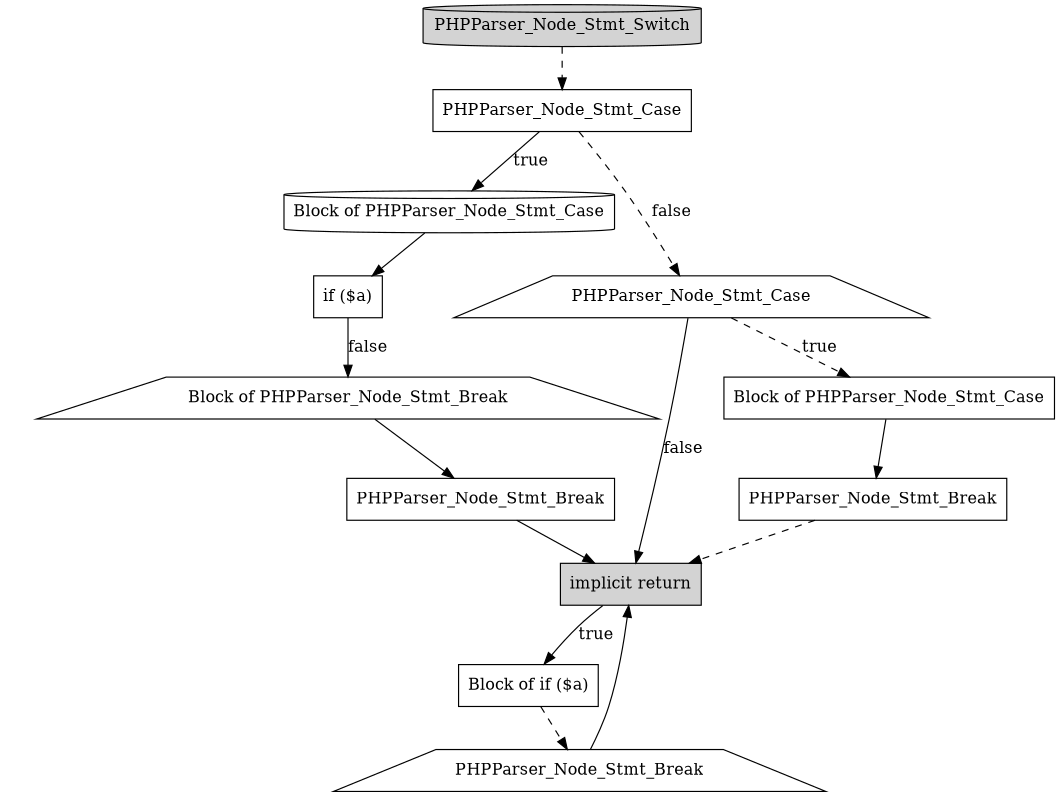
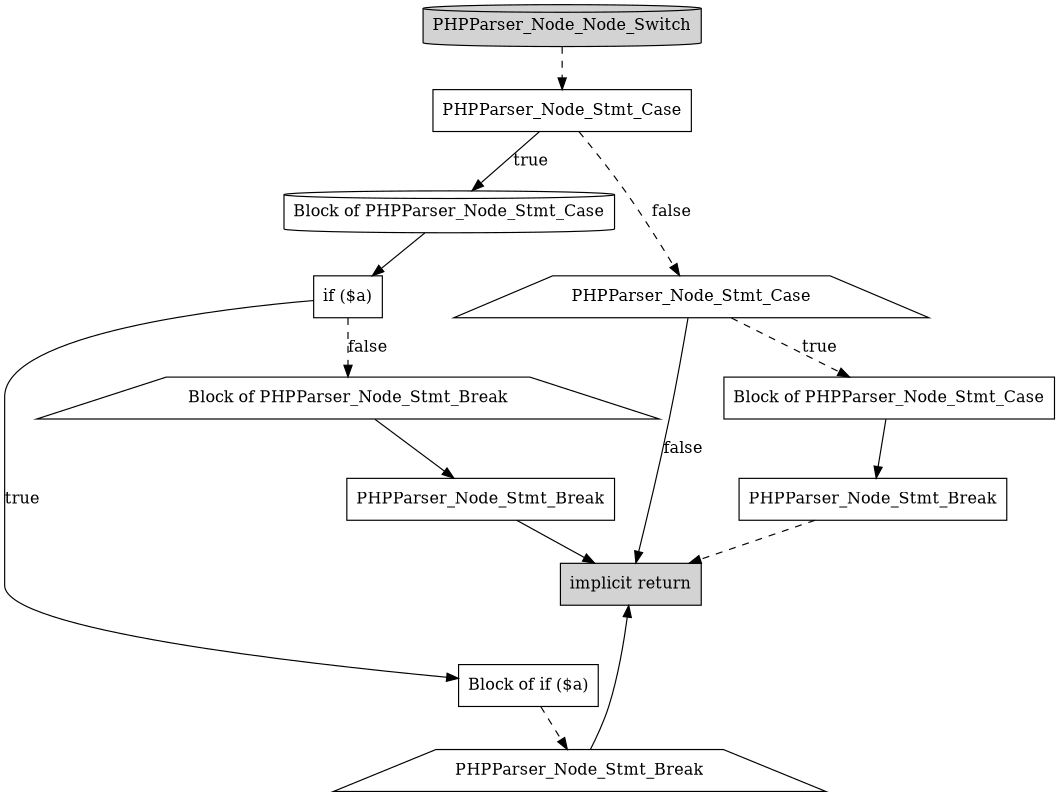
node "PHPParser_Node_Stmt_Switch": label "PHPParser_Node_Stmt_Switch" -> "PHPParser_Node_Node_Switch"
edge "if ($a)" -> "Block of PHPParser_Node_Stmt_Break": style solid -> dashed
edge "implicit return" -> "Block of if ($a)": now "if ($a)" -> "Block of if ($a)"
